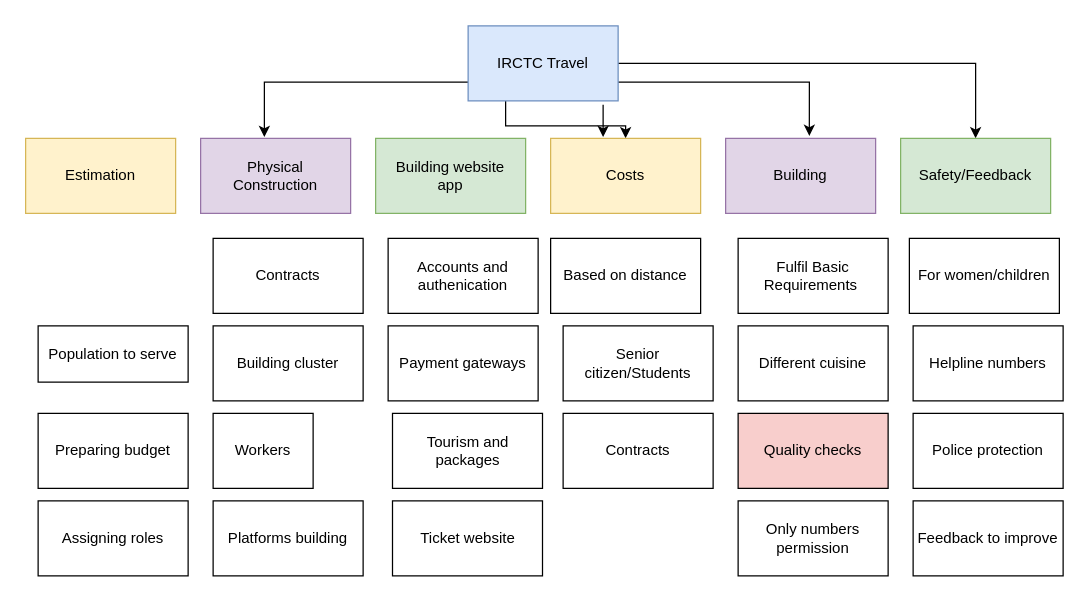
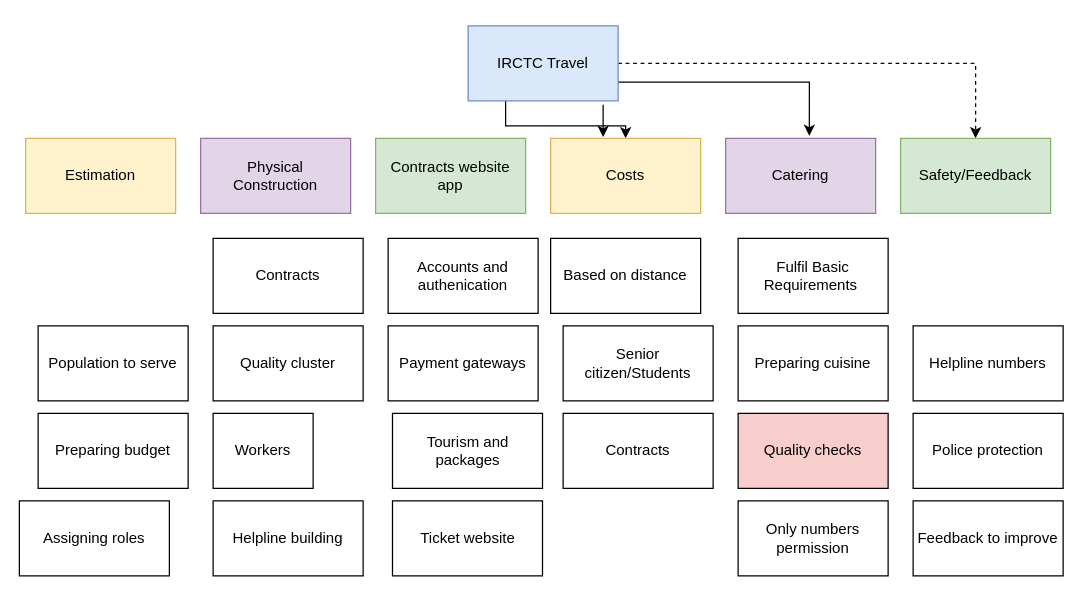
edge "IRCTC Travel" -> "Safety/Feedback": style solid -> dashed
edge "IRCTC Travel" -> "Physical Construction": removed
node "Building website app": label "Building website app" -> "Contracts website app"
node "Building": label "Building" -> "Catering"
node "For women/children": removed
node "Population to serve": size 150x56 -> 150x75
node "Building cluster": label "Building cluster" -> "Quality cluster"
node "Different cuisine": label "Different cuisine" -> "Preparing cuisine"
node "Assigning roles": moved (113, 538) -> (94, 538)
node "Platforms building": label "Platforms building" -> "Helpline building"
